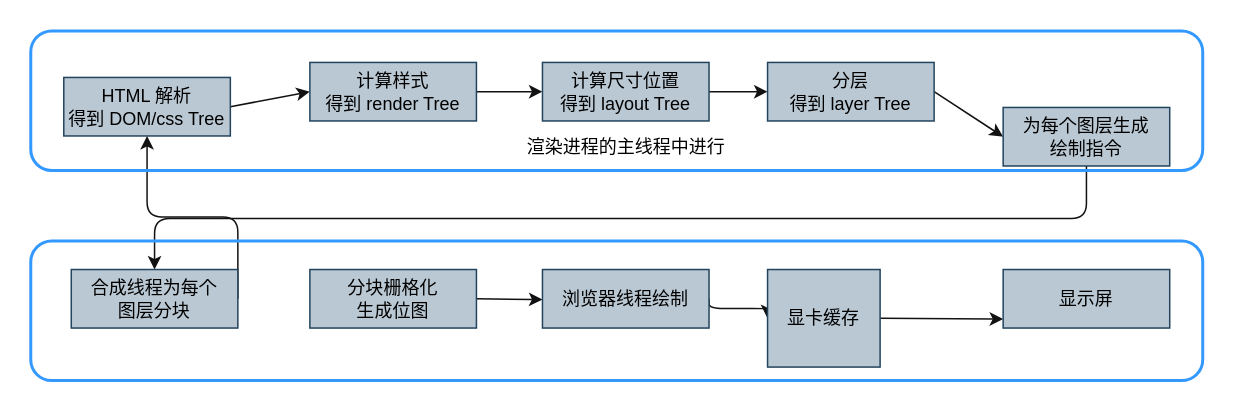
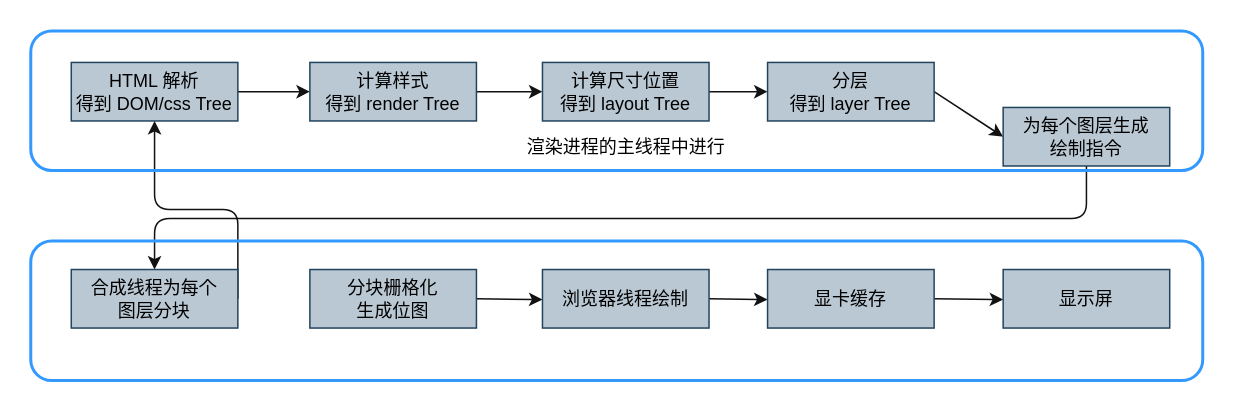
node "HTML 解析 得到 DOM/css Tree": moved (147, 107) -> (155, 92)
node "显卡缓存": size 113x98 -> 167x59
